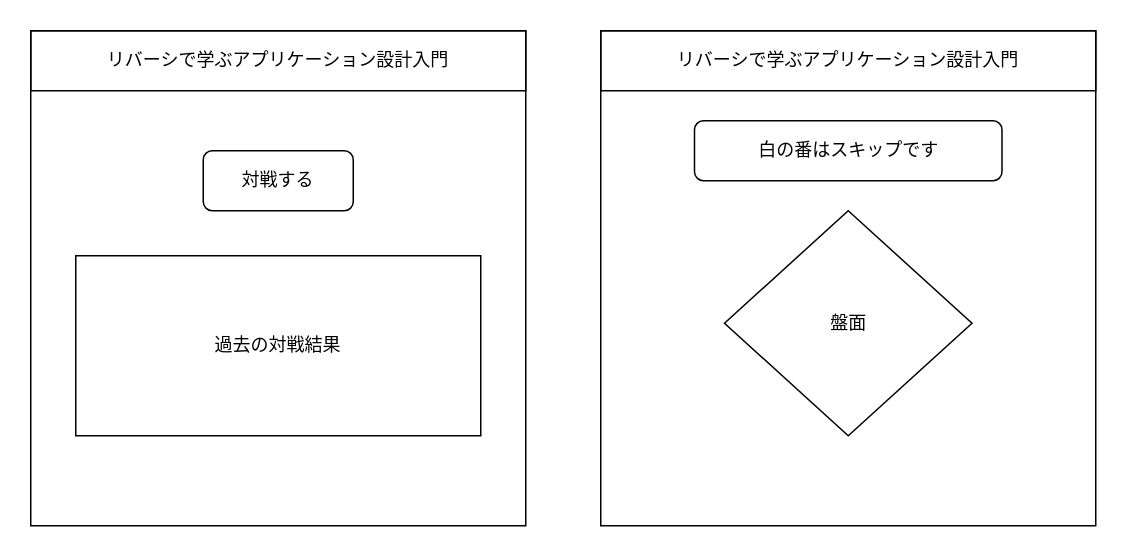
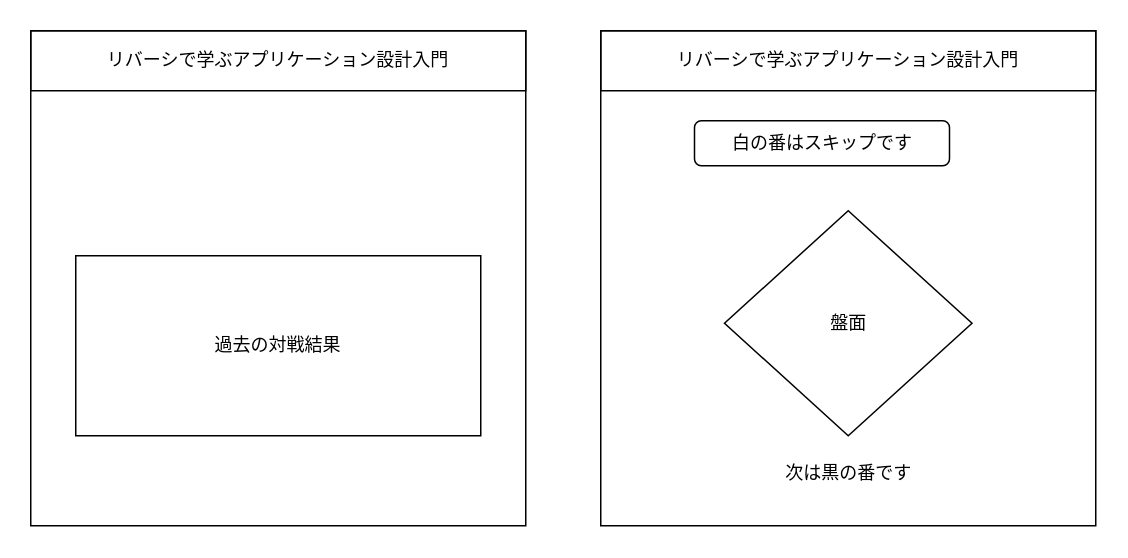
node "白の番はスキップです": size 308x60 -> 255x45
node "対戦する": removed
node "次は黒の番です": added
